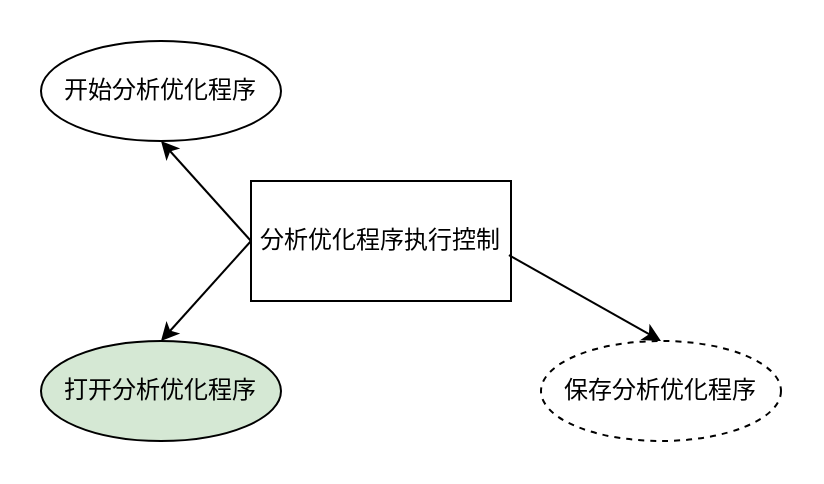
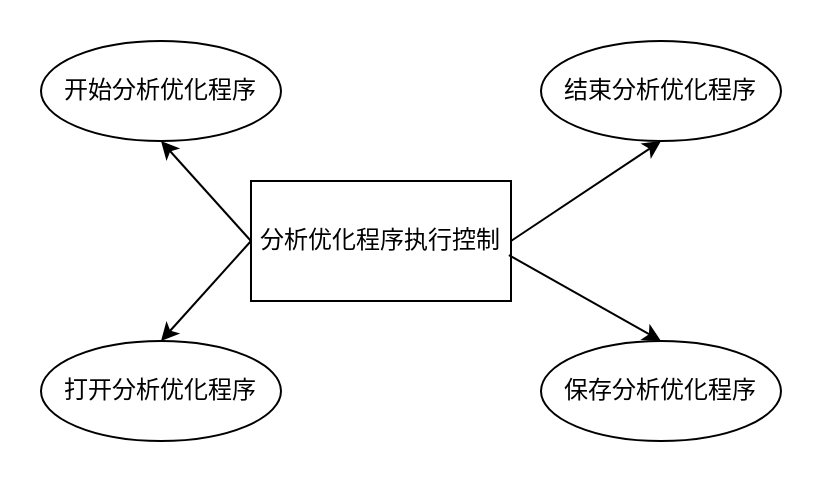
node "结束分析优化程序": added
edge "分析优化程序执行控制" -> "结束分析优化程序": added
node "打开分析优化程序": fillcolor #d5e8d4 -> #ffffff
node "保存分析优化程序": style dashed -> solid
